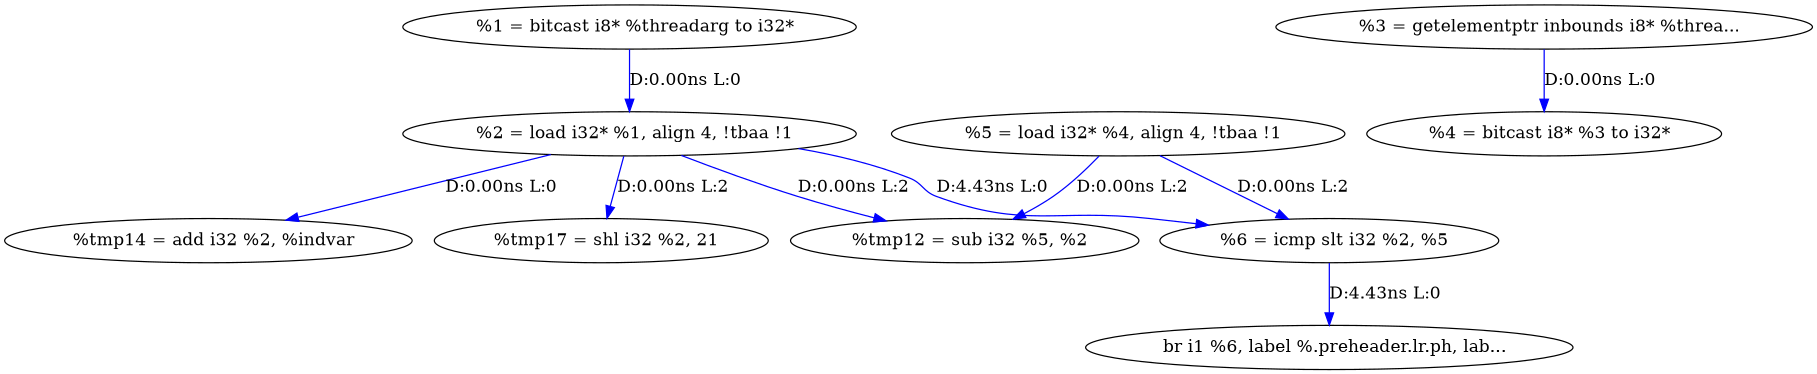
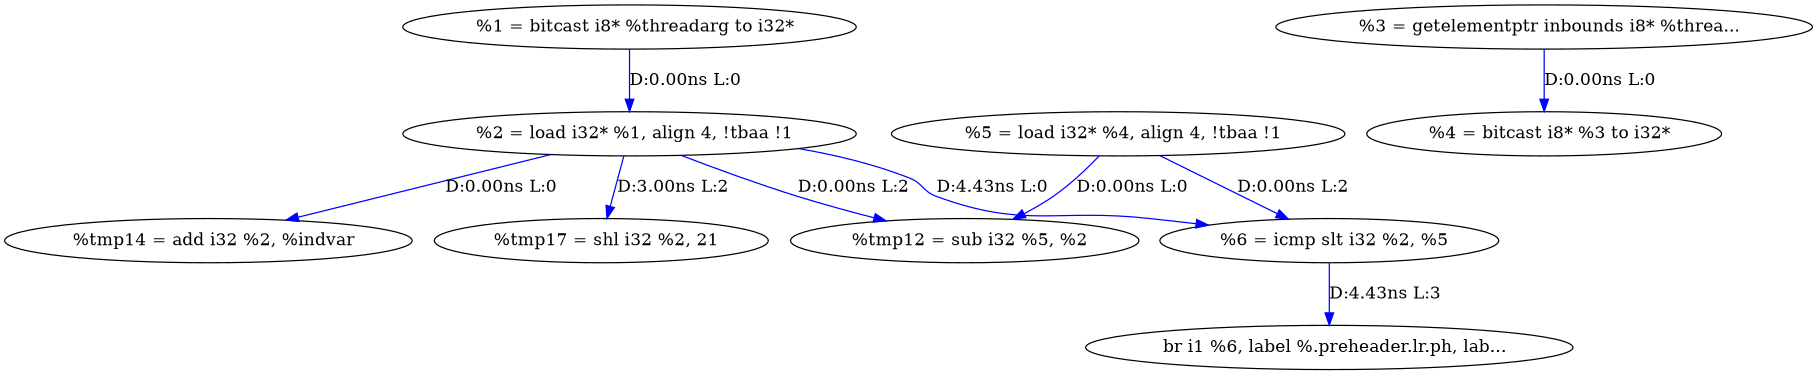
edge "%2 = load i32* %1, align 4, !tbaa !1" -> "%tmp17 = shl i32 %2, 21": label "D:0.00ns L:2" -> "D:3.00ns L:2"
edge "%5 = load i32* %4, align 4, !tbaa !1" -> "%tmp12 = sub i32 %5, %2": label "D:0.00ns L:2" -> "D:0.00ns L:0"
edge "%6 = icmp slt i32 %2, %5" -> "br i1 %6, label %.preheader.lr.ph, lab...": label "D:4.43ns L:0" -> "D:4.43ns L:3"
